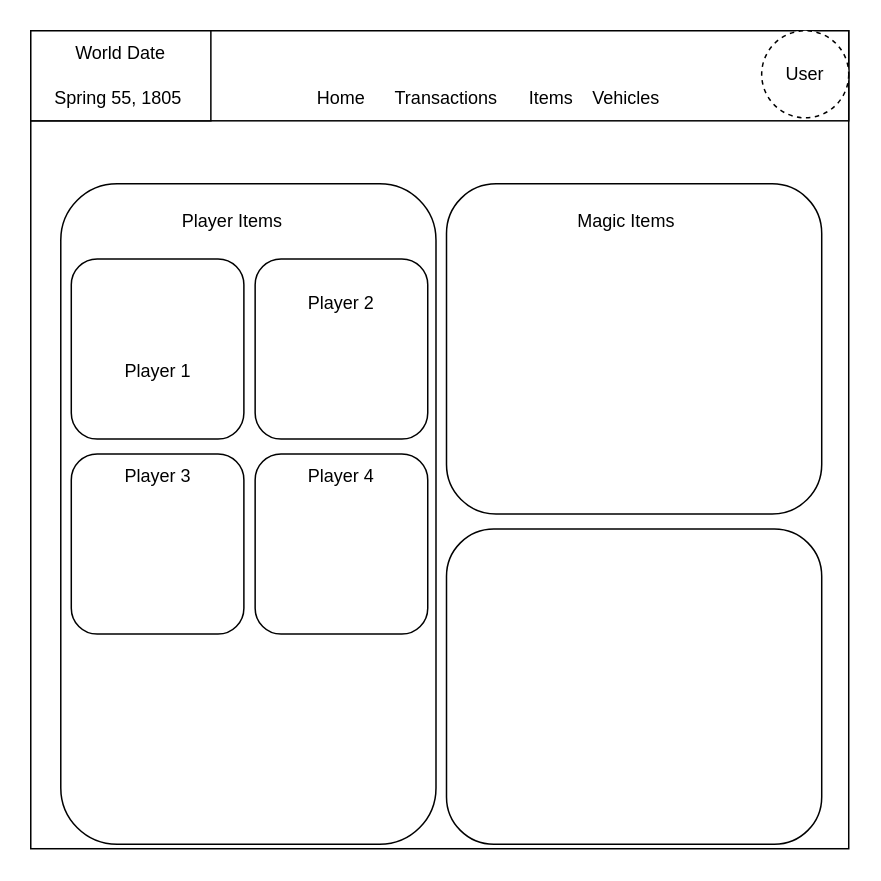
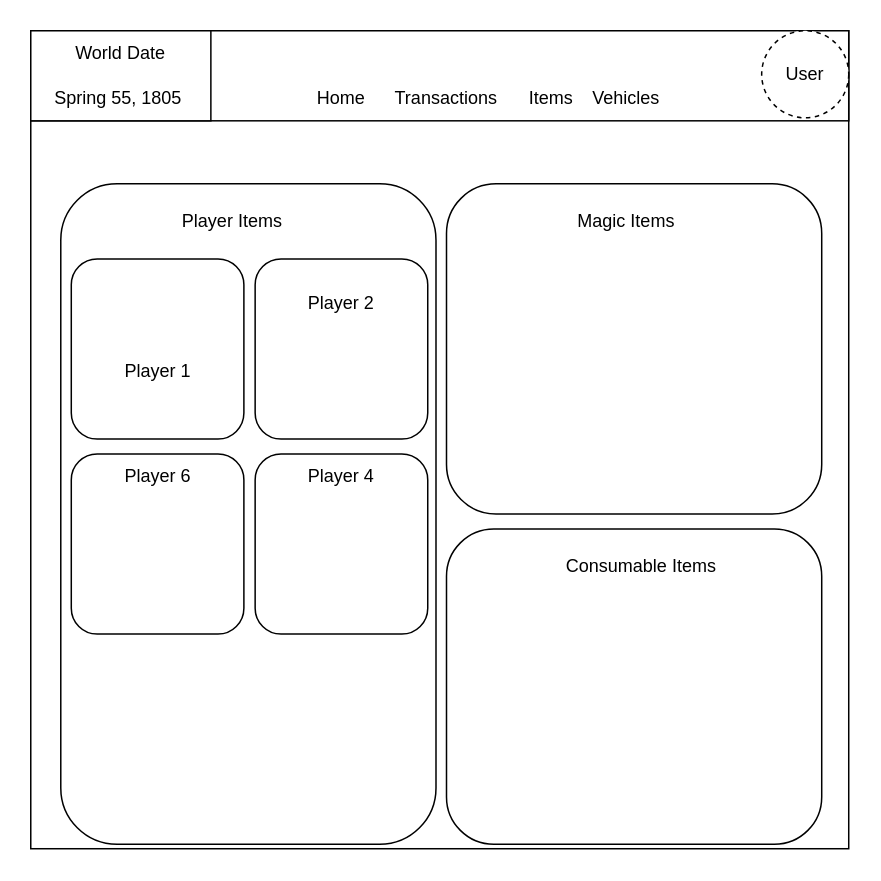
node "Player 3": label "Player 3" -> "Player 6"
node "Consumable Items": added
